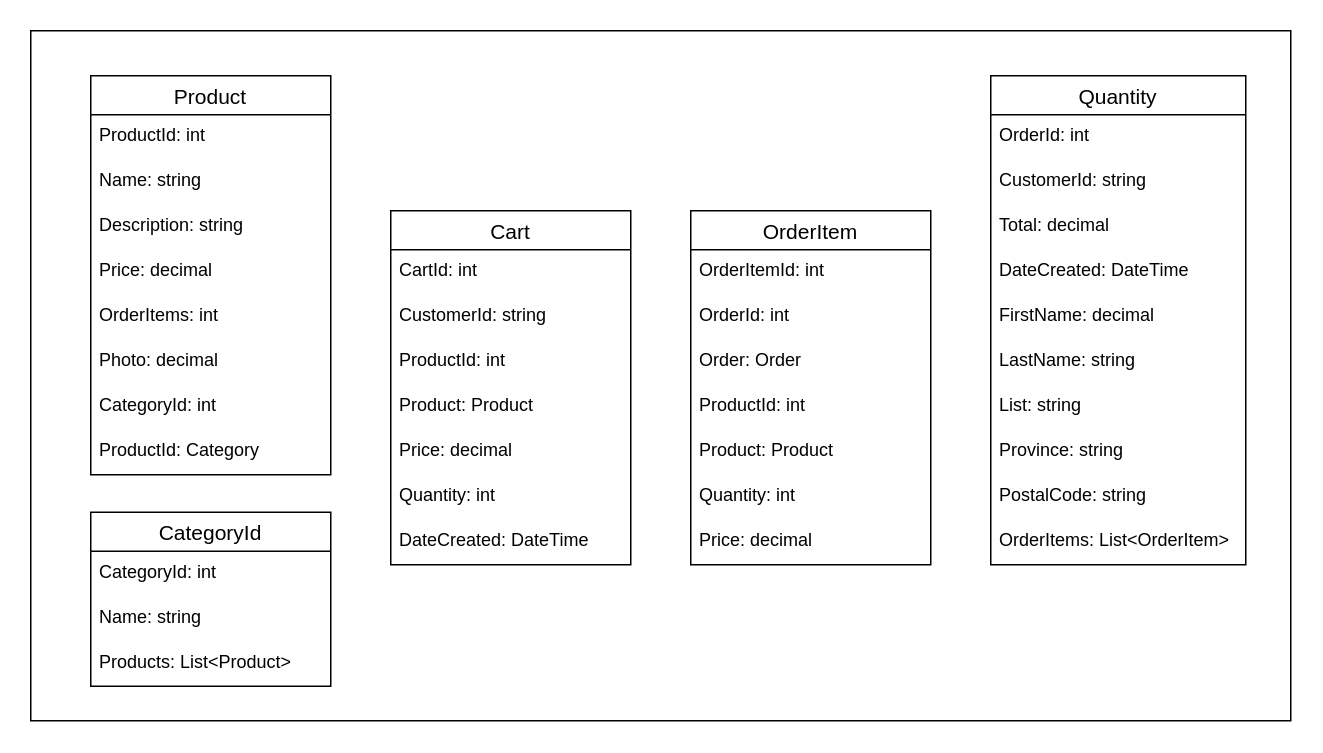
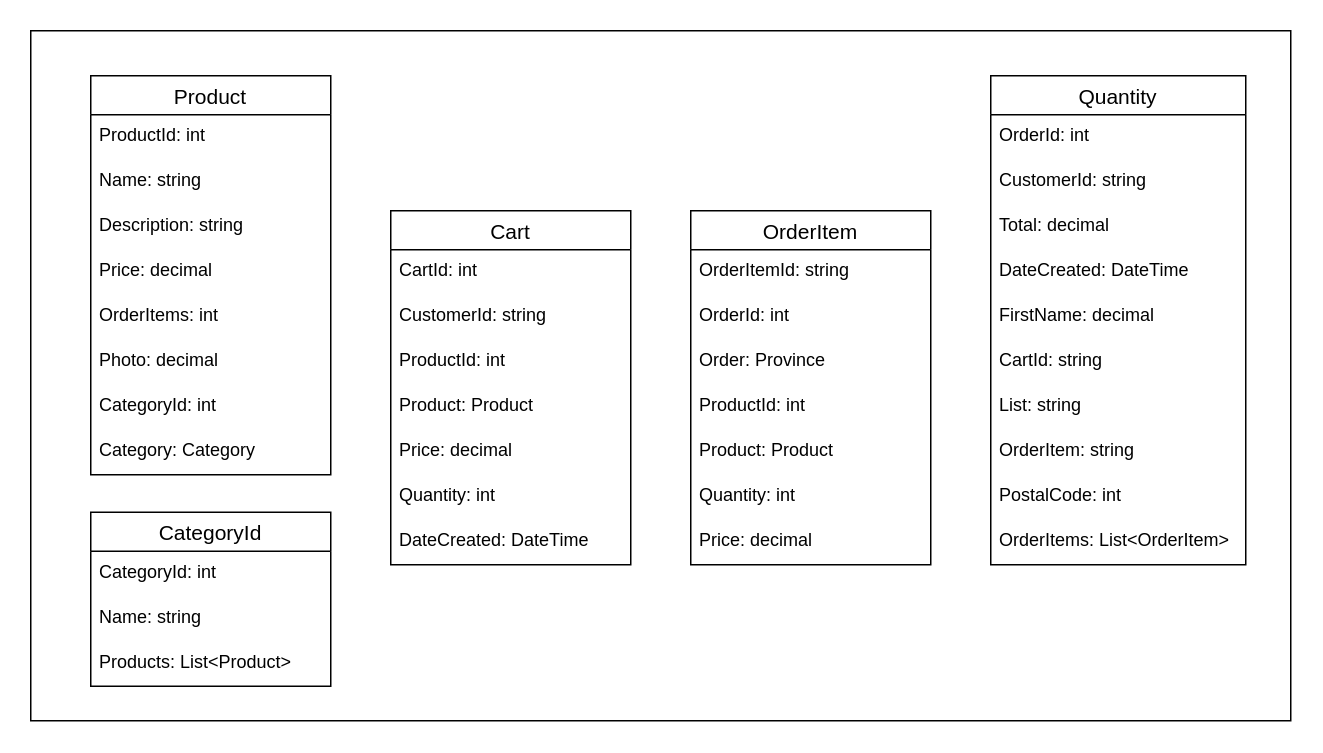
node "OrderItemId: int": label "OrderItemId: int" -> "OrderItemId: string"
node "Order: Order": label "Order: Order" -> "Order: Province"
node "LastName: string": label "LastName: string" -> "CartId: string"
node "ProductId: Category": label "ProductId: Category" -> "Category: Category"
node "Province: string": label "Province: string" -> "OrderItem: string"
node "PostalCode: string": label "PostalCode: string" -> "PostalCode: int"
